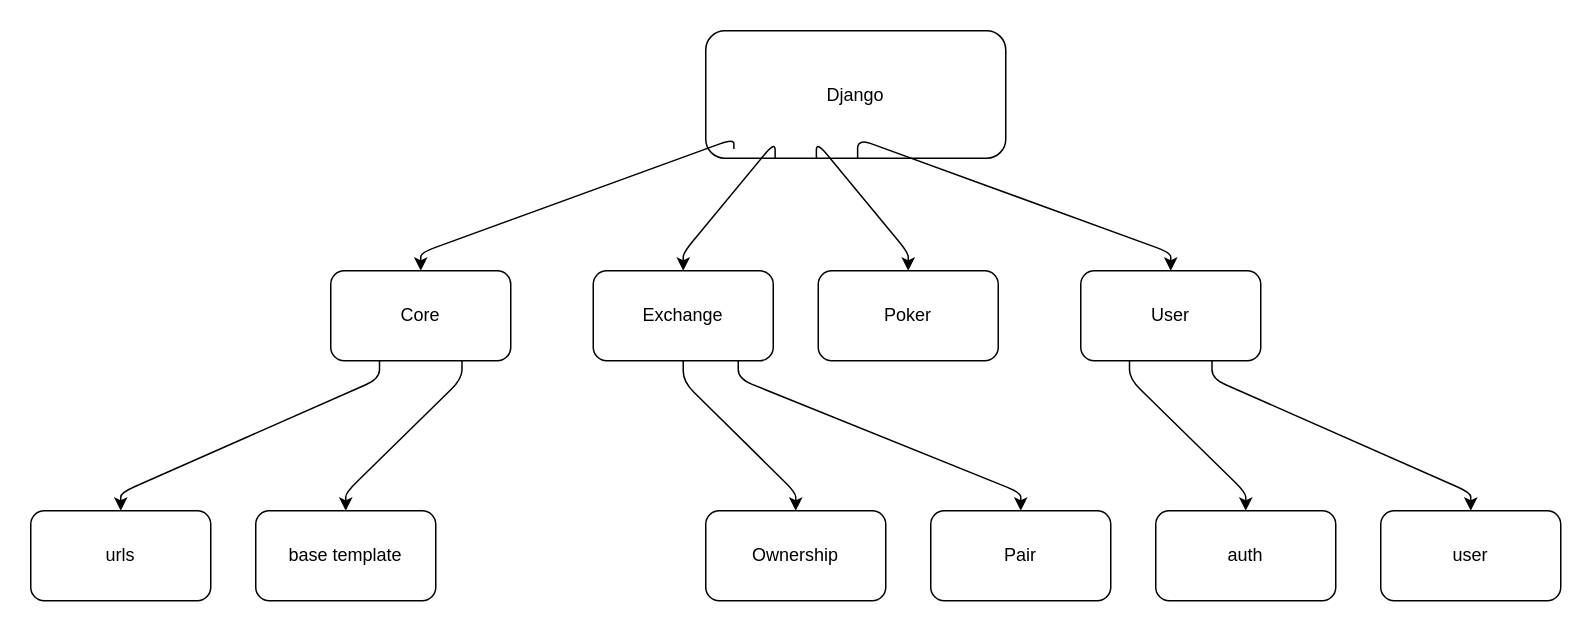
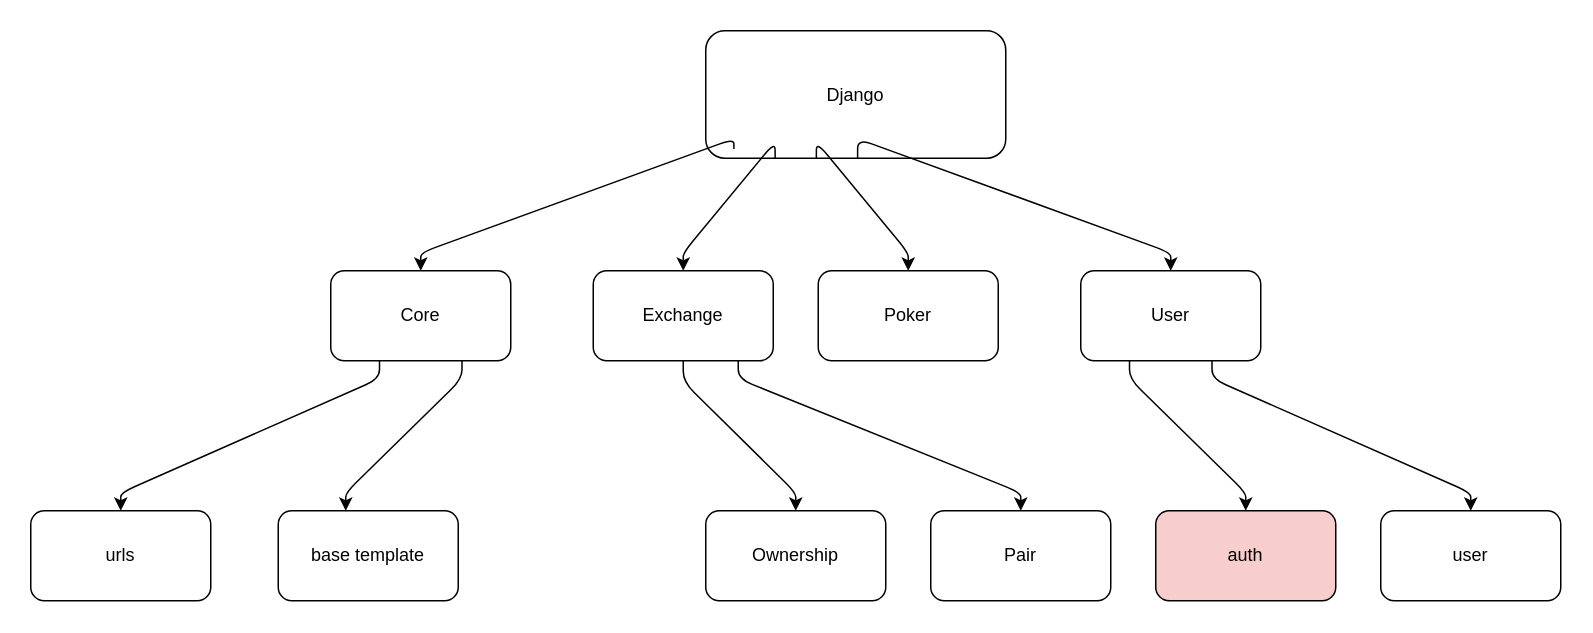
node "base template": moved (346, 556) -> (368, 556)
node "auth": fillcolor #ffffff -> #f8cecc
